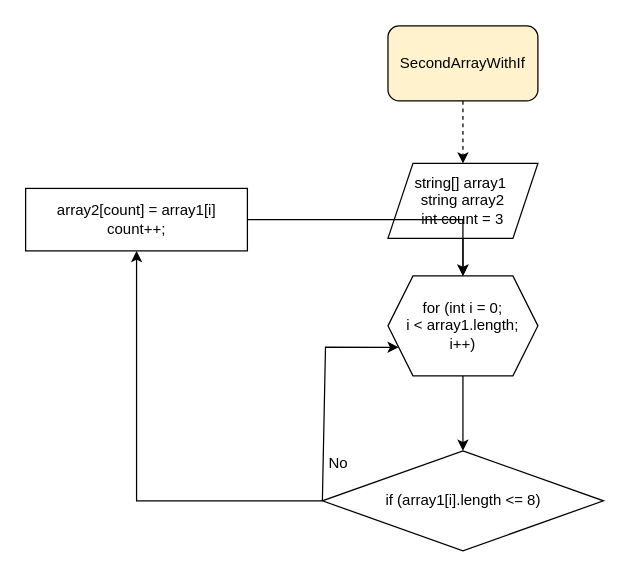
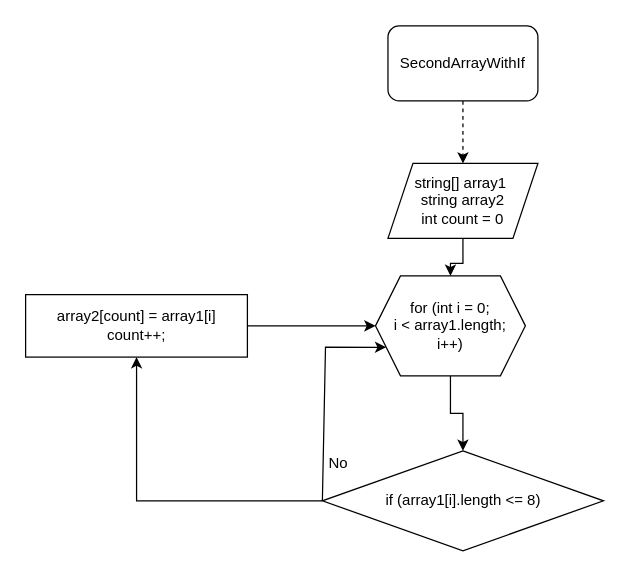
node "SecondArrayWithIf": fillcolor #fff2cc -> #ffffff
node "string[] array1 string array2 int count = 3": label "string[] array1 string array2 int count = 3" -> "string[] array1 string array2 int count = 0"
node "array2[count] = array1[i] count++;": moved (137, 219) -> (137, 326)
node "for (int i = 0; i < array1.length; i++)": moved (463, 326) -> (451, 326)
